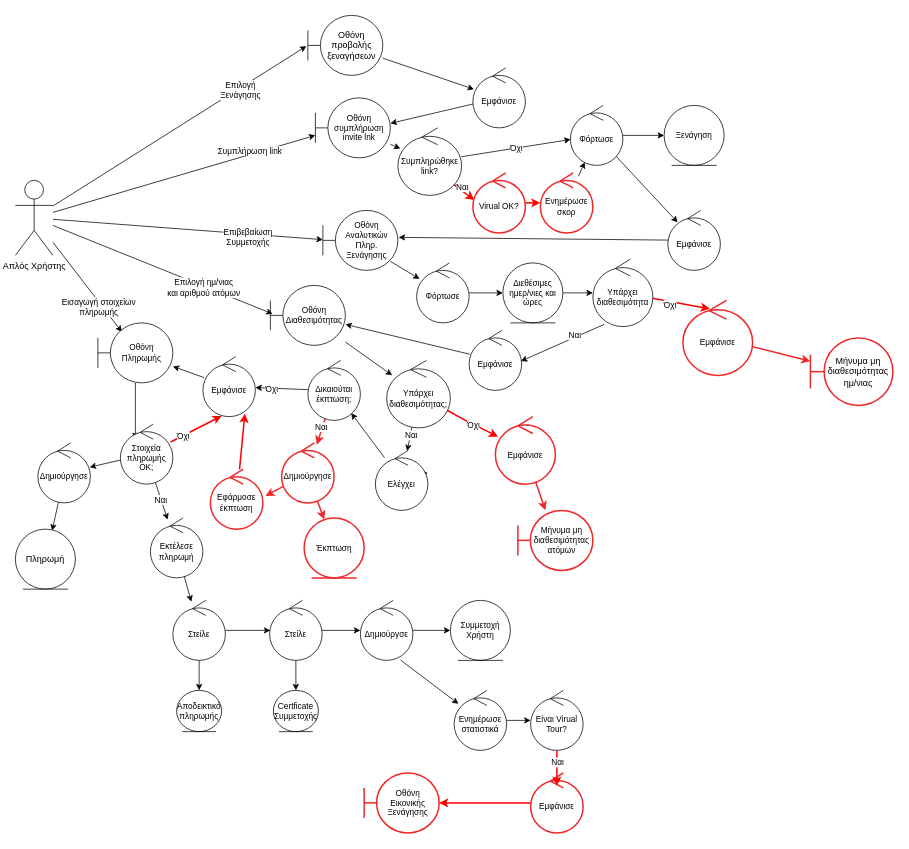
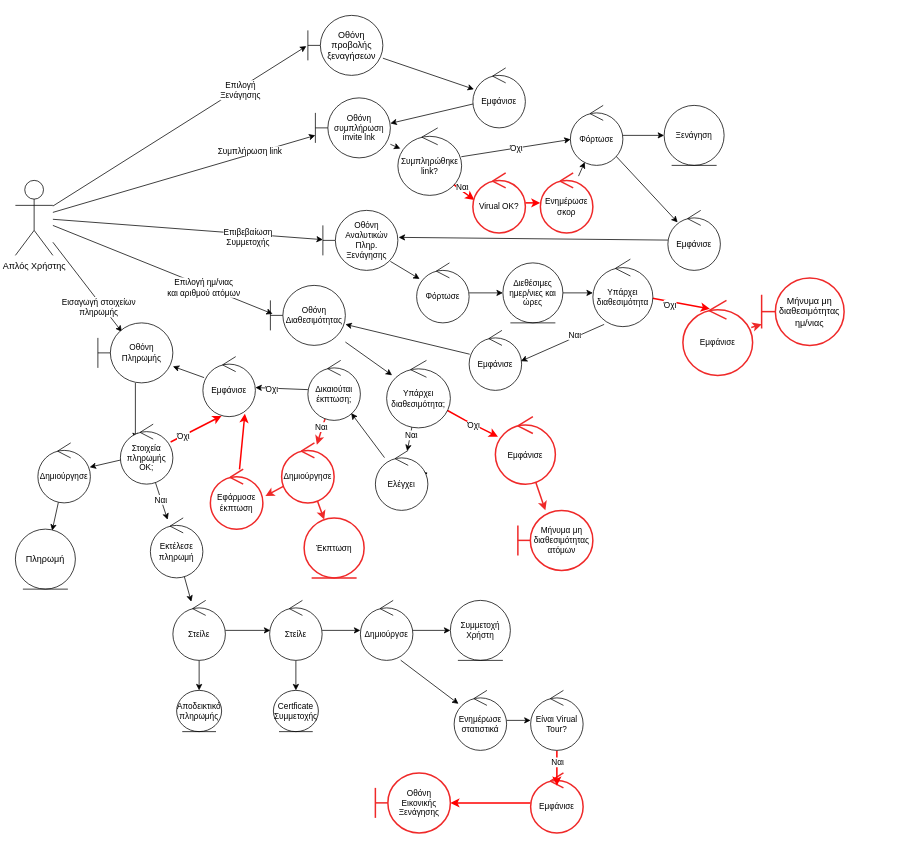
node "Μήνυμα μη διαθεσιμότητας ημ/νιας": moved (852, 372) -> (803, 312)
node "Υπάρχει διαθεσιμότητας;": label "Υπάρχει διαθεσιμότητας;" -> "Υπάρχει διαθεσιμότητα;"
node "Οθόνη Εικονικής Ξενάγησης": moved (402, 803) -> (413, 803)
